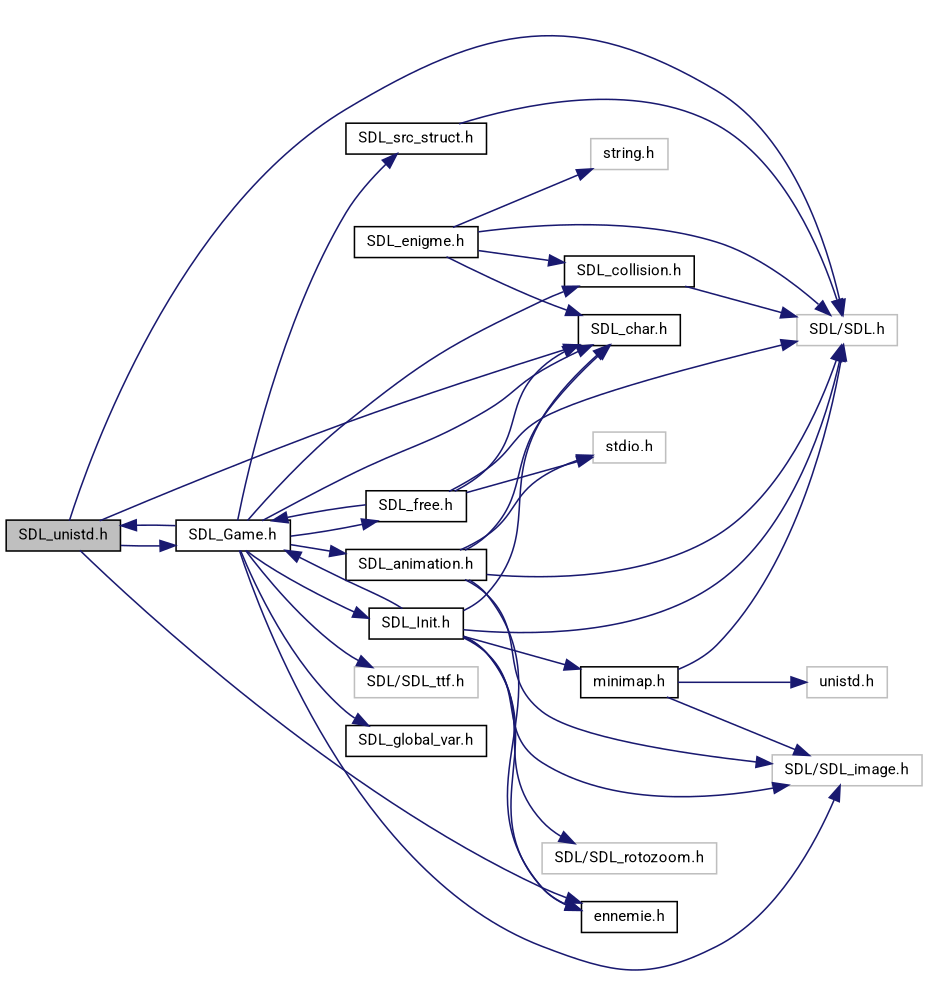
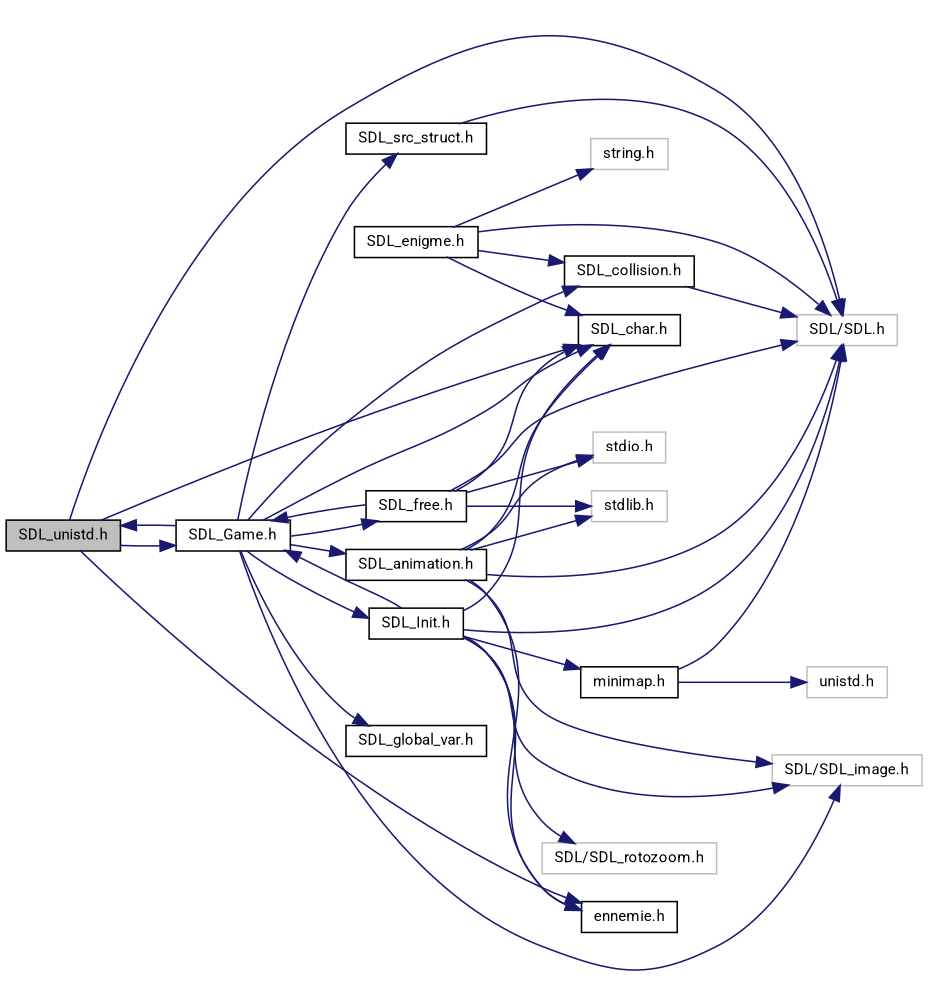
node "stdlib.h": added
node "SDL/SDL_ttf.h": removed
edge "minimap.h" -> "SDL/SDL_image.h": removed
